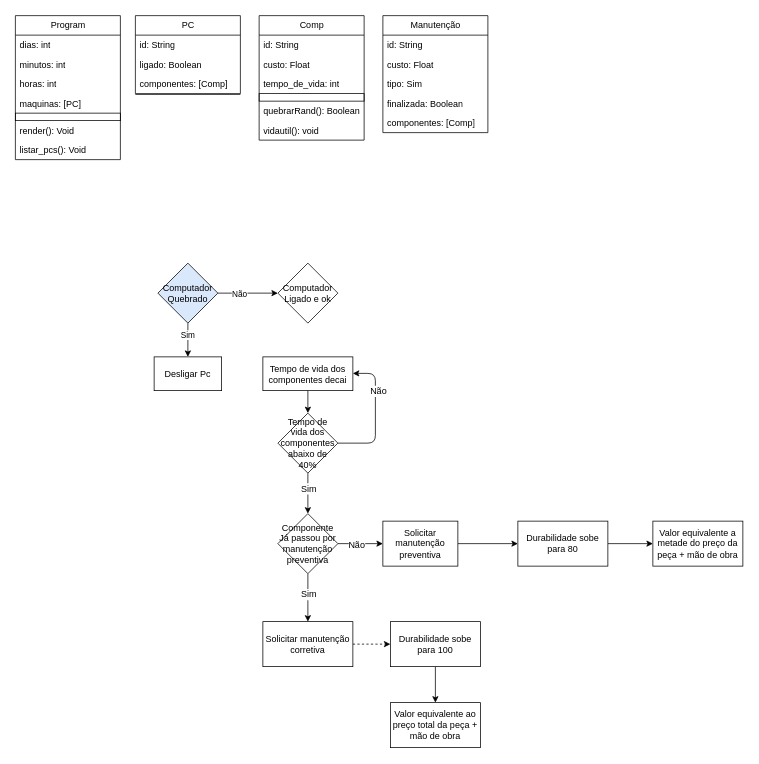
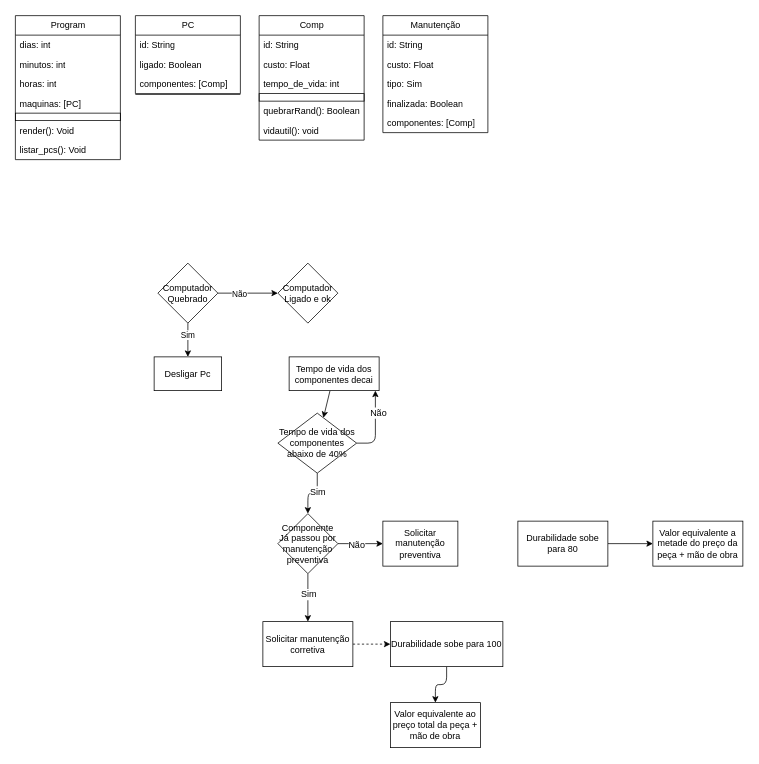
node "Computador Quebrado": fillcolor #dae8fc -> #ffffff
node "Tempo de vida dos componentes decai": moved (308, 374) -> (334, 374)
node "Tempo de vida dos componentes abaixo de 40%": size 60x60 -> 79x60
edge "Solicitar manutenção preventiva" -> "Durabilidade sobe para 80": removed
node "Durabilidade sobe para 100": size 90x45 -> 113x45
